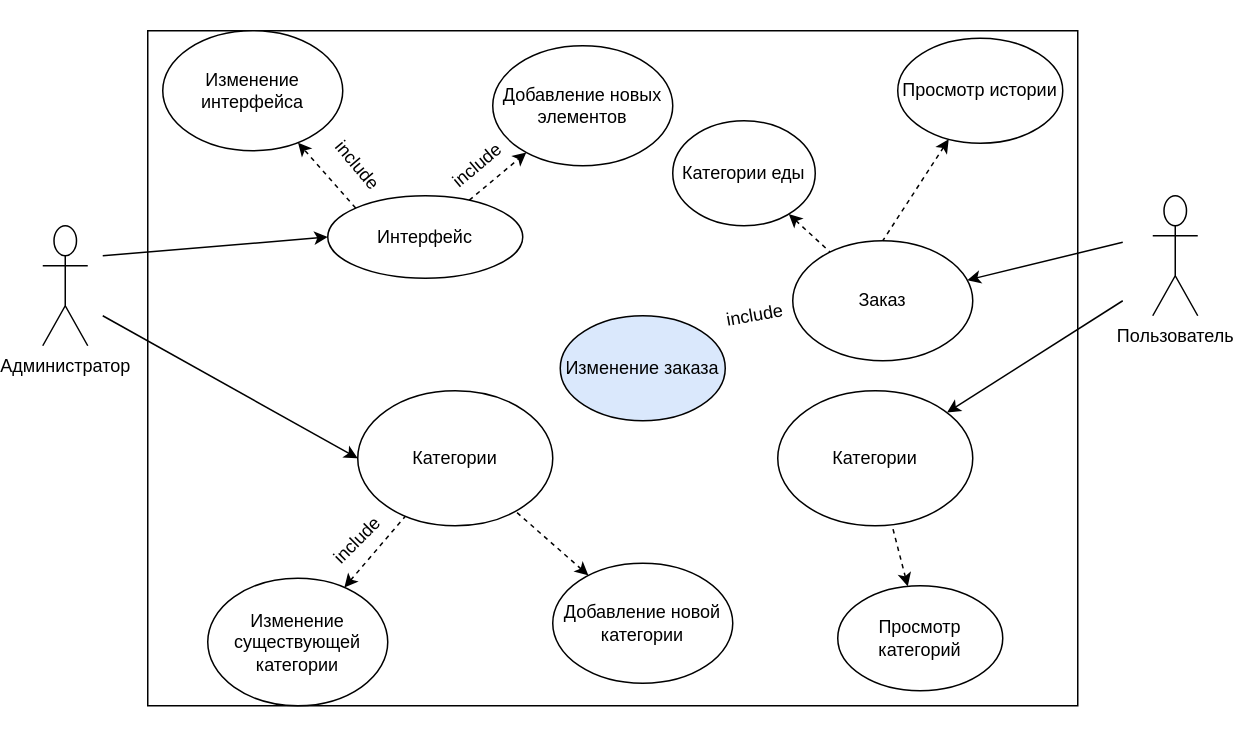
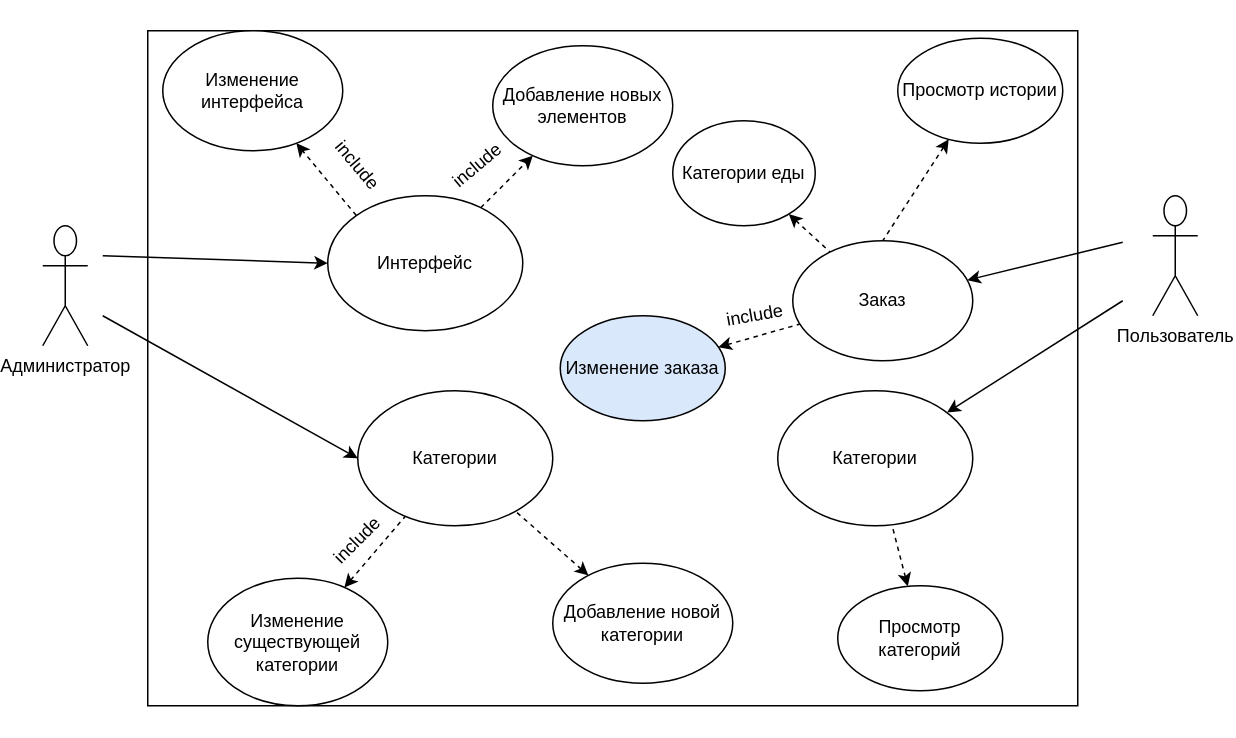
node "Интерфейс": size 195x83 -> 195x135
edge "Заказ" -> "Изменение заказа": added
